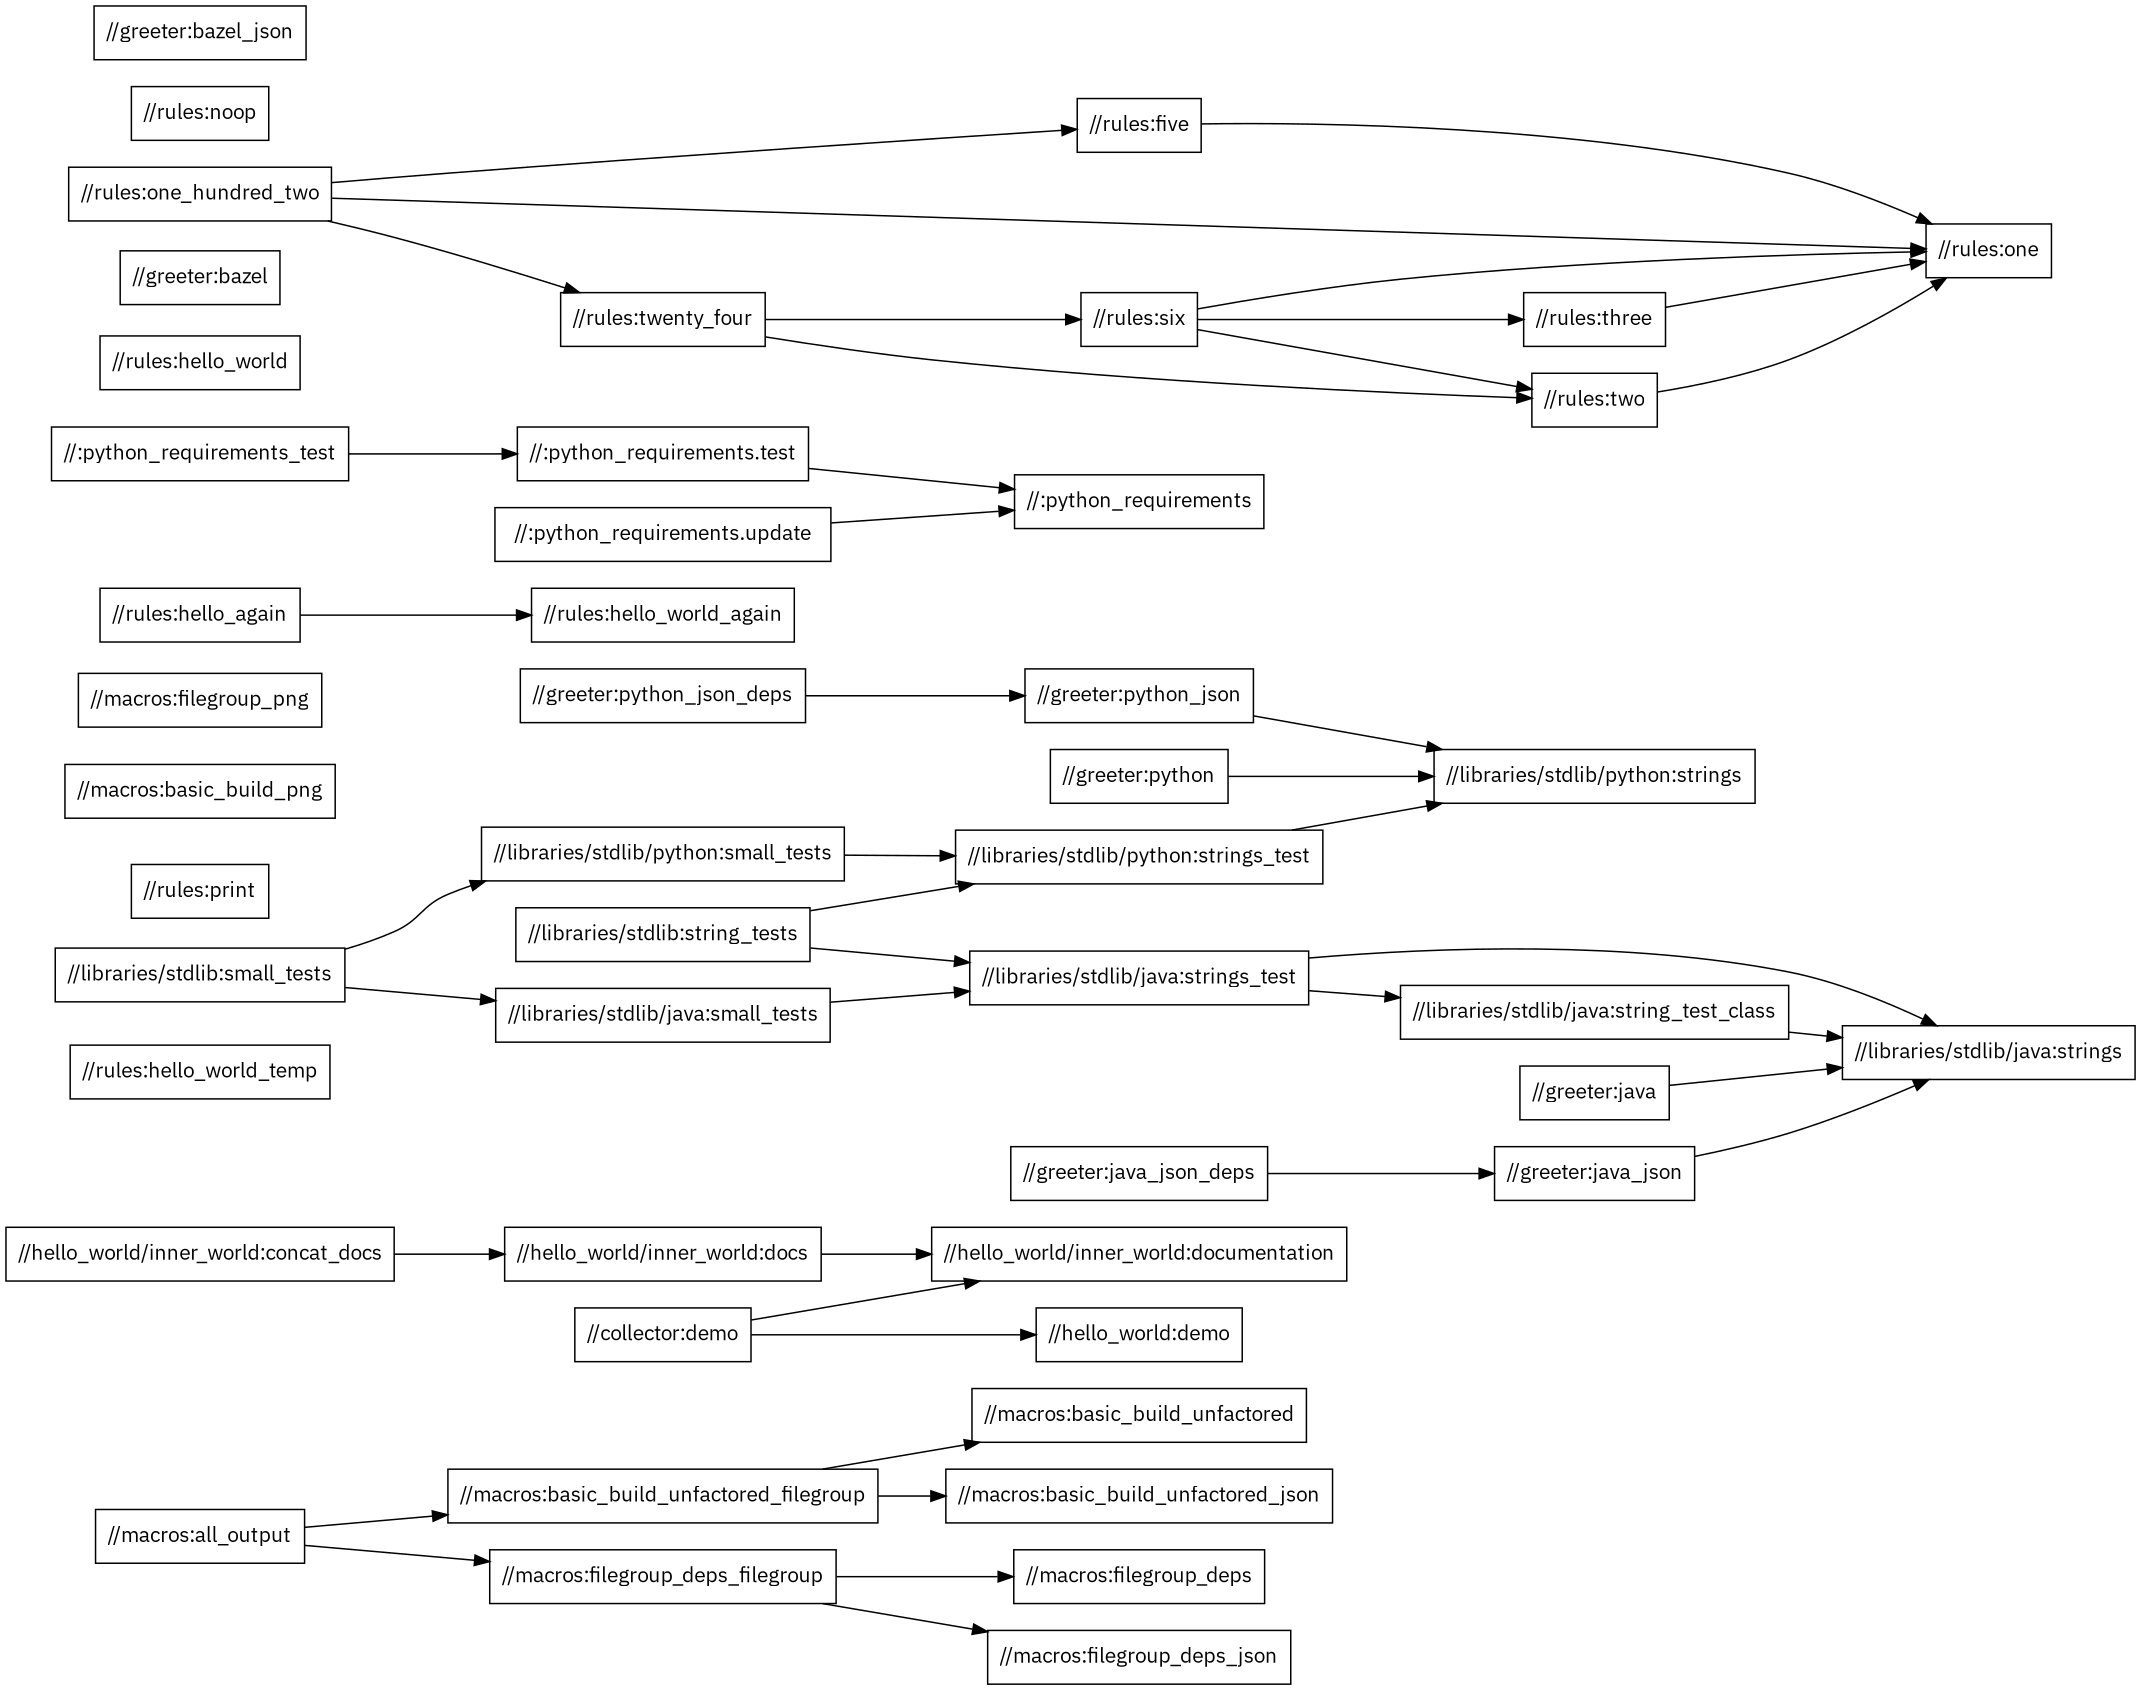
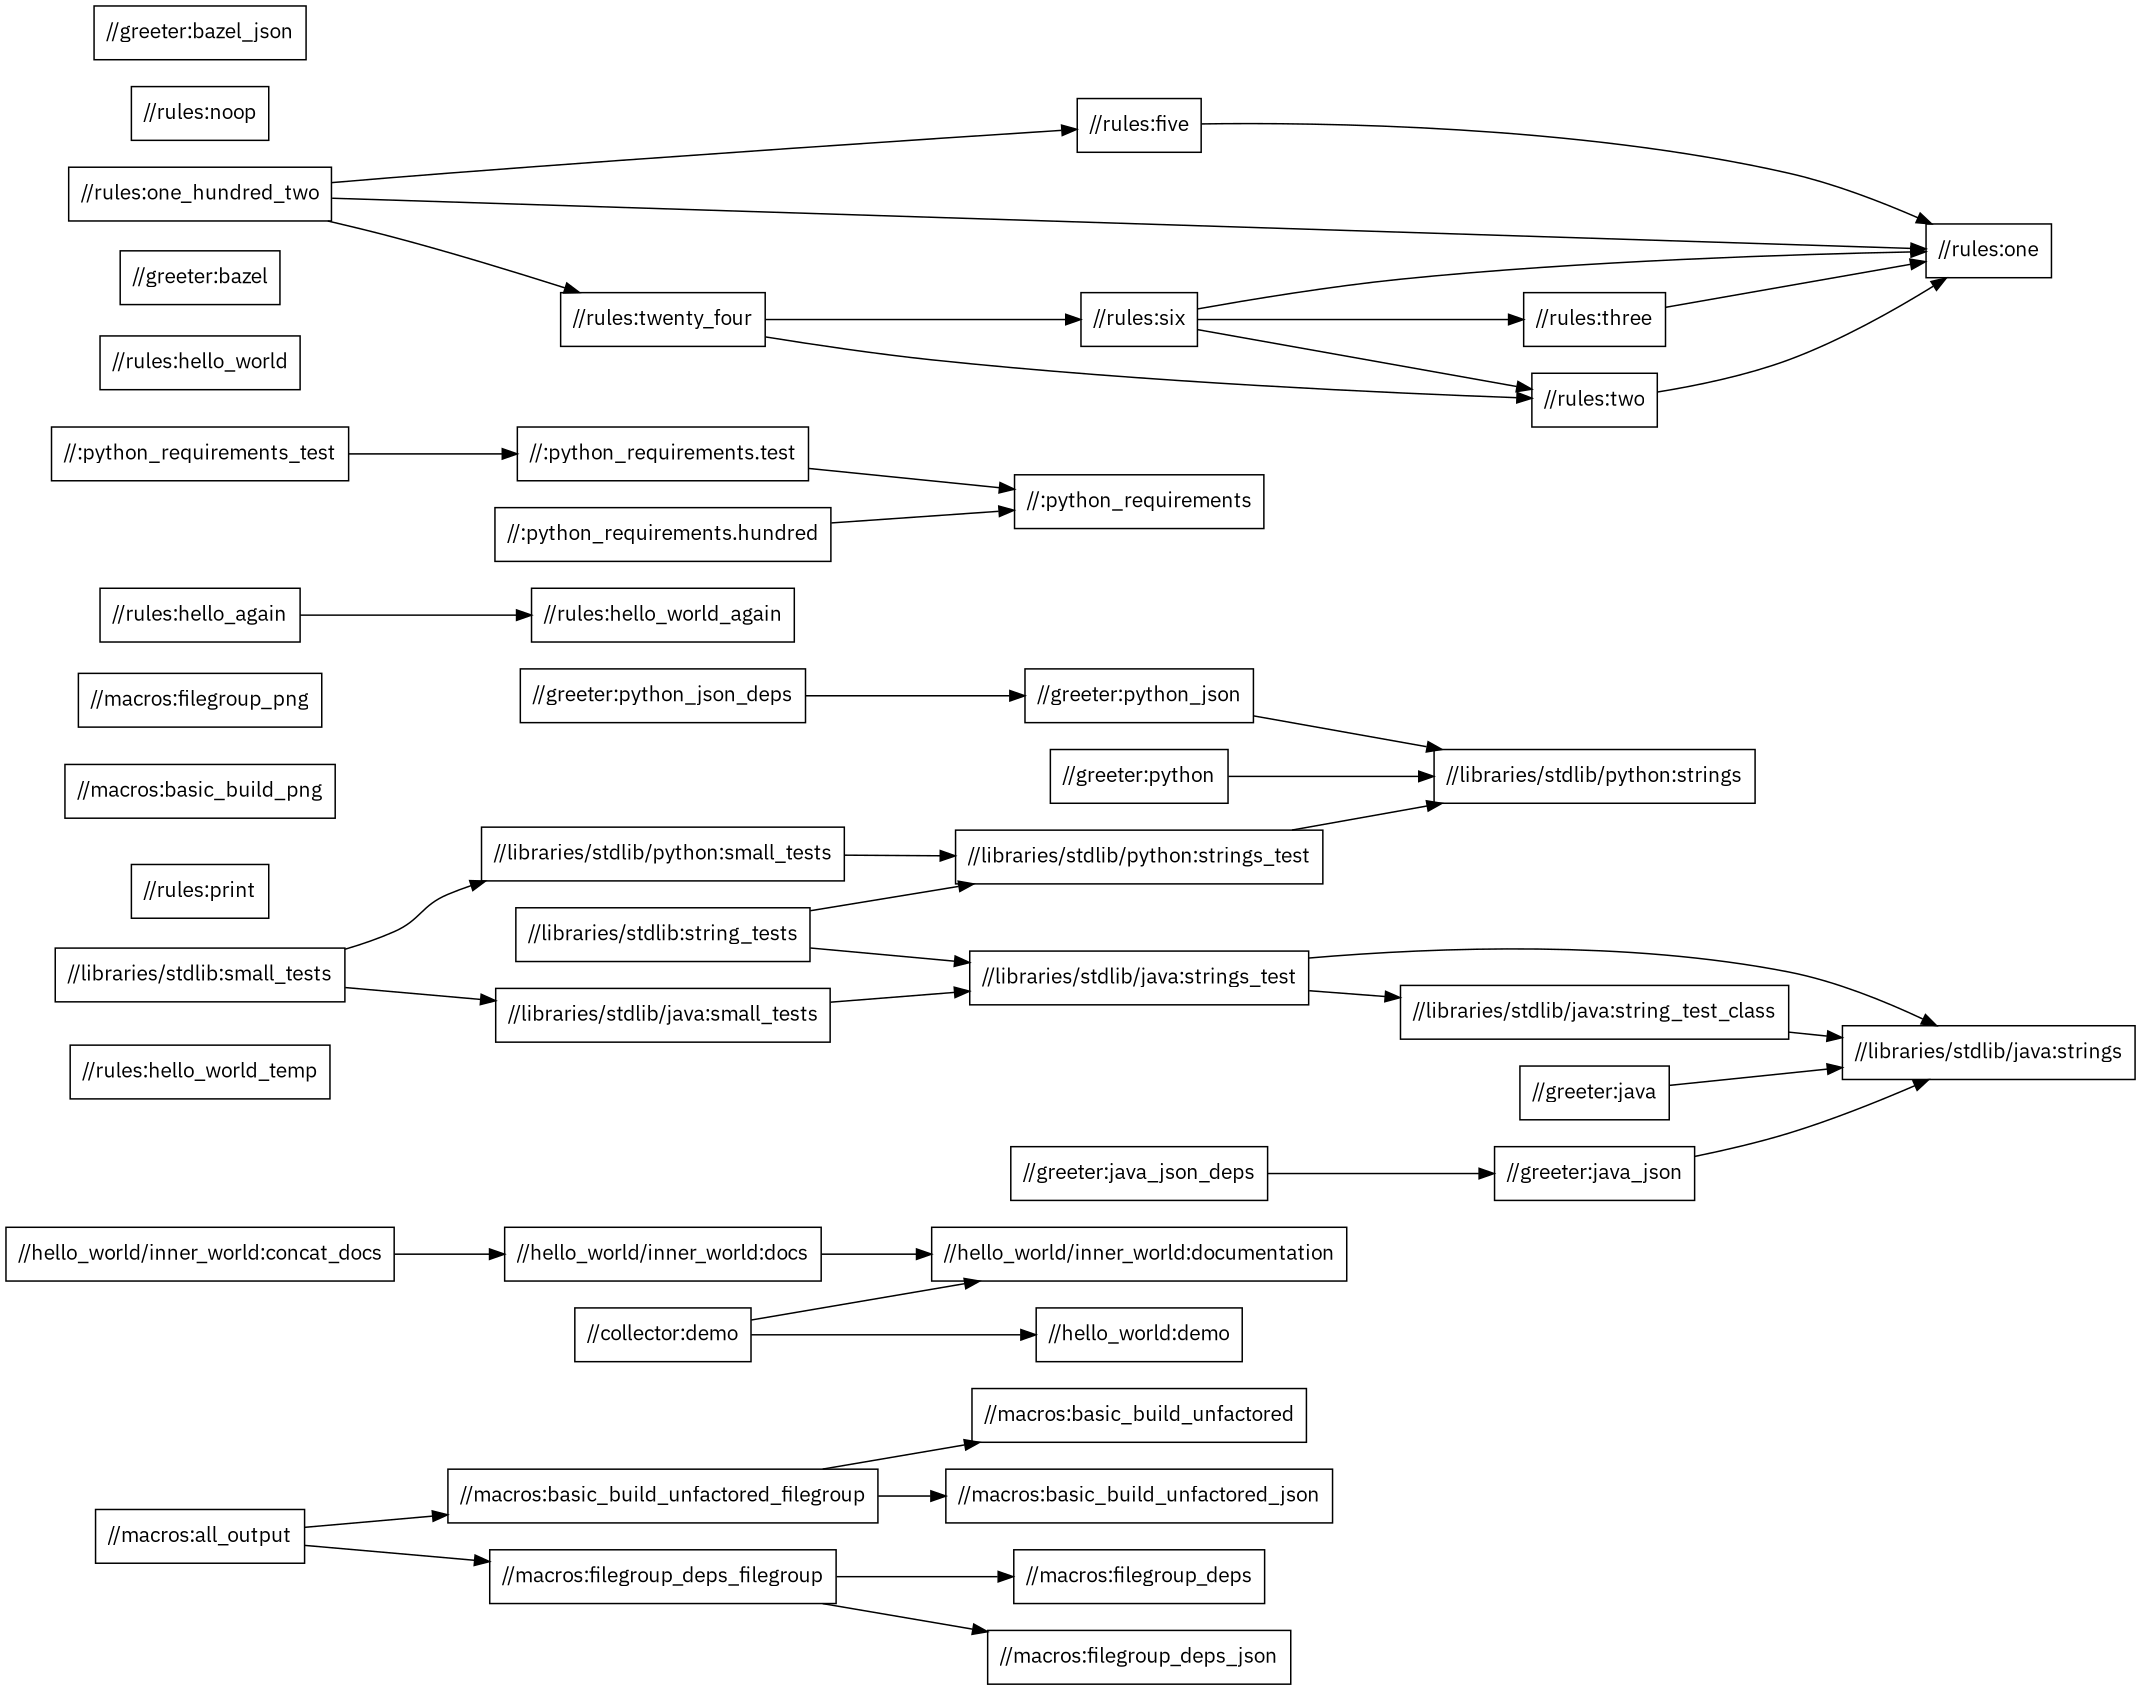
node "//:python_requirements.update": label "//:python_requirements.update" -> "//:python_requirements.hundred"
